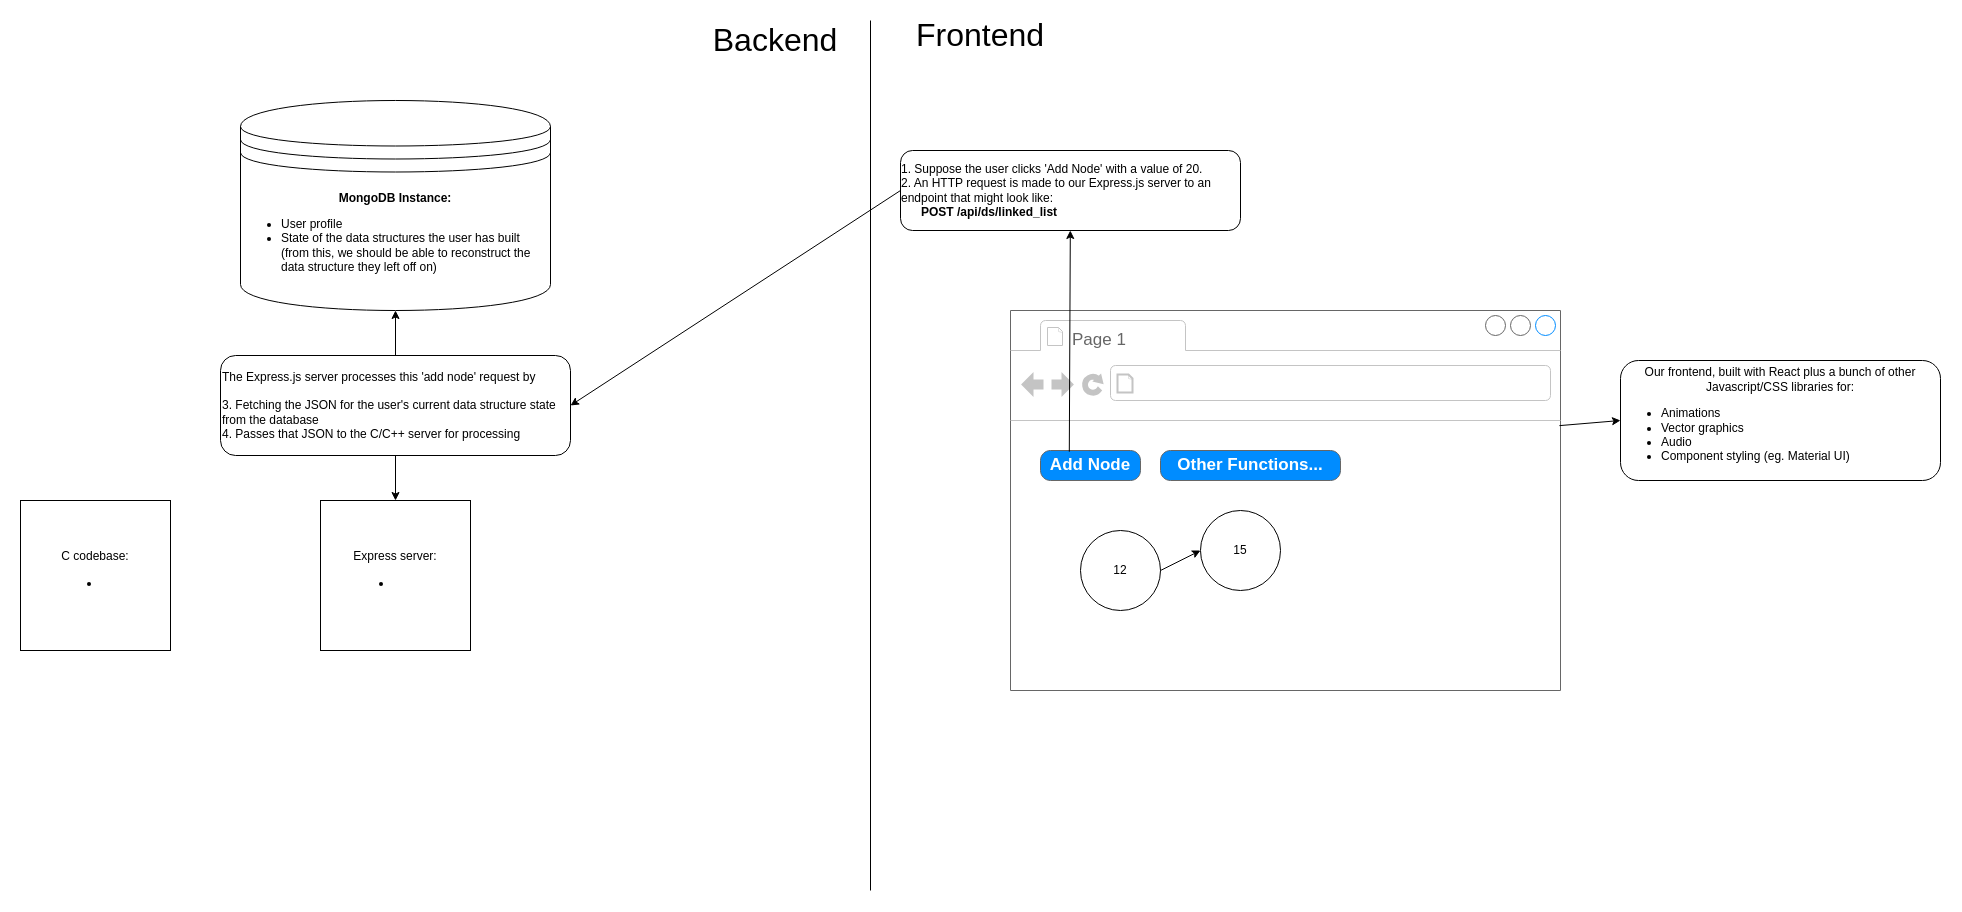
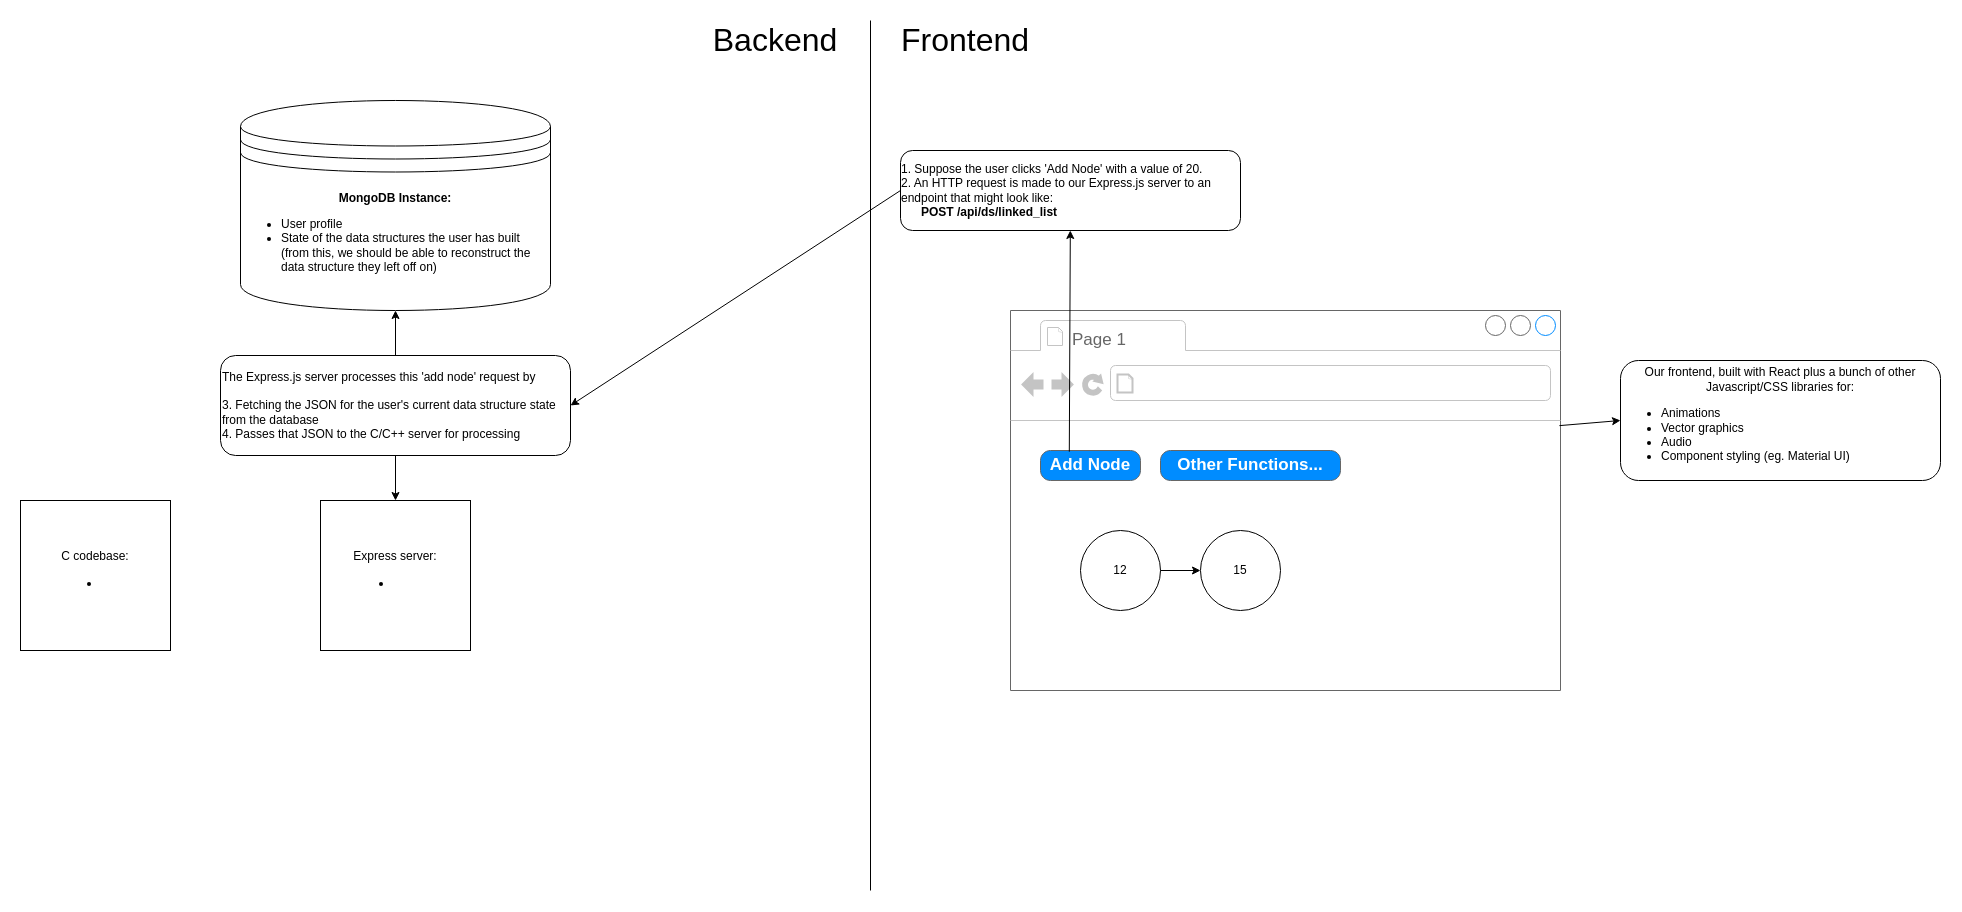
node "Frontend": moved (981, 36) -> (966, 41)
node "15": moved (1241, 551) -> (1241, 571)
